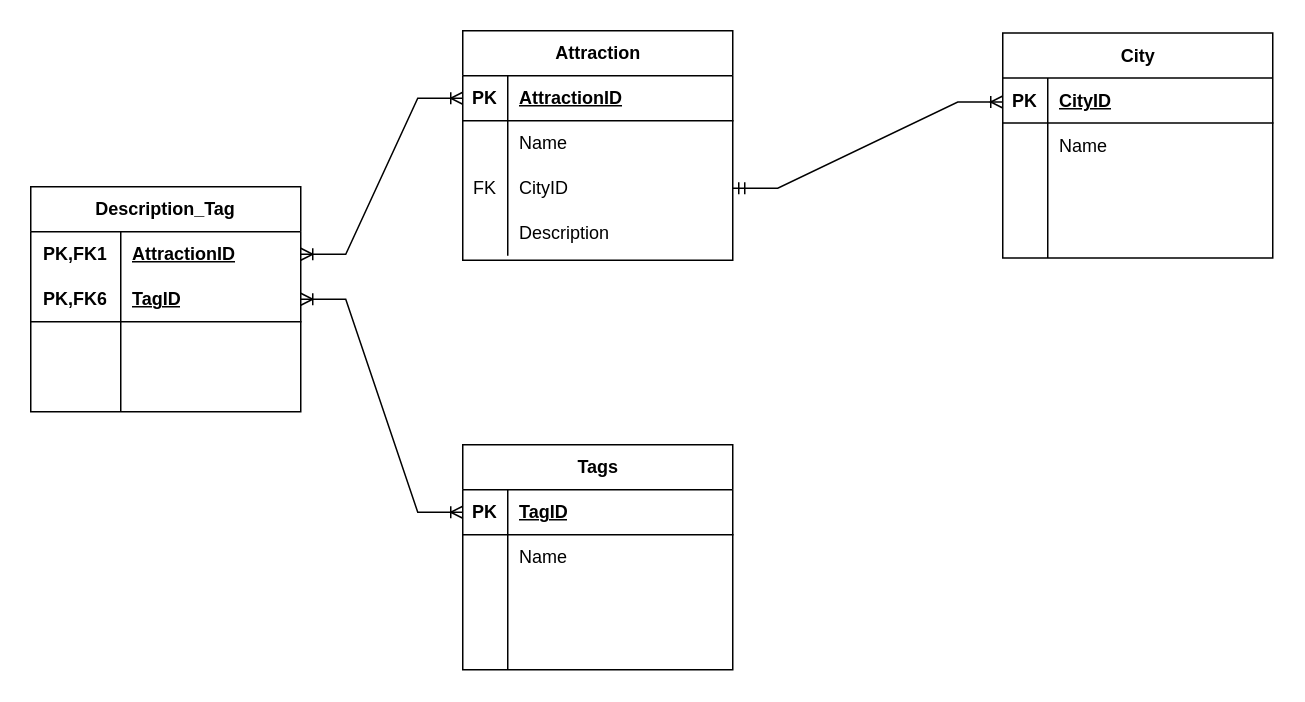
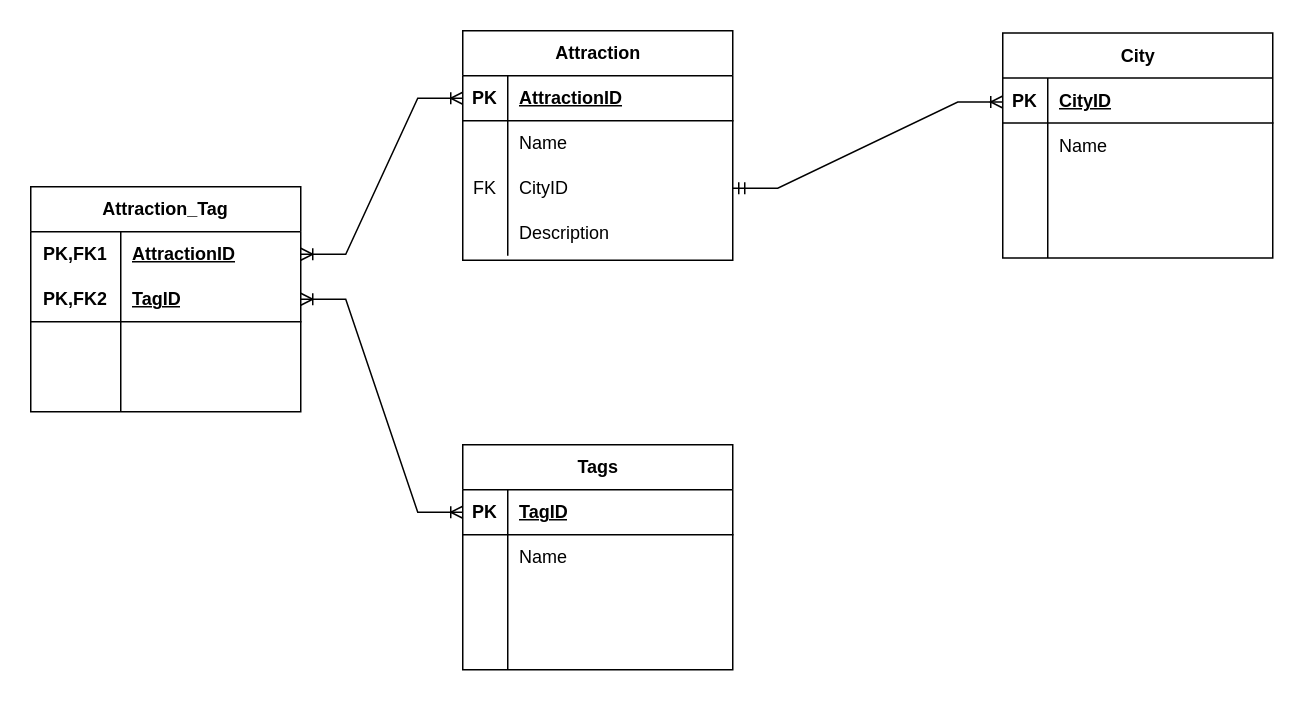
node "Description_Tag": label "Description_Tag" -> "Attraction_Tag"
node "PK,FK6": label "PK,FK6" -> "PK,FK2"
